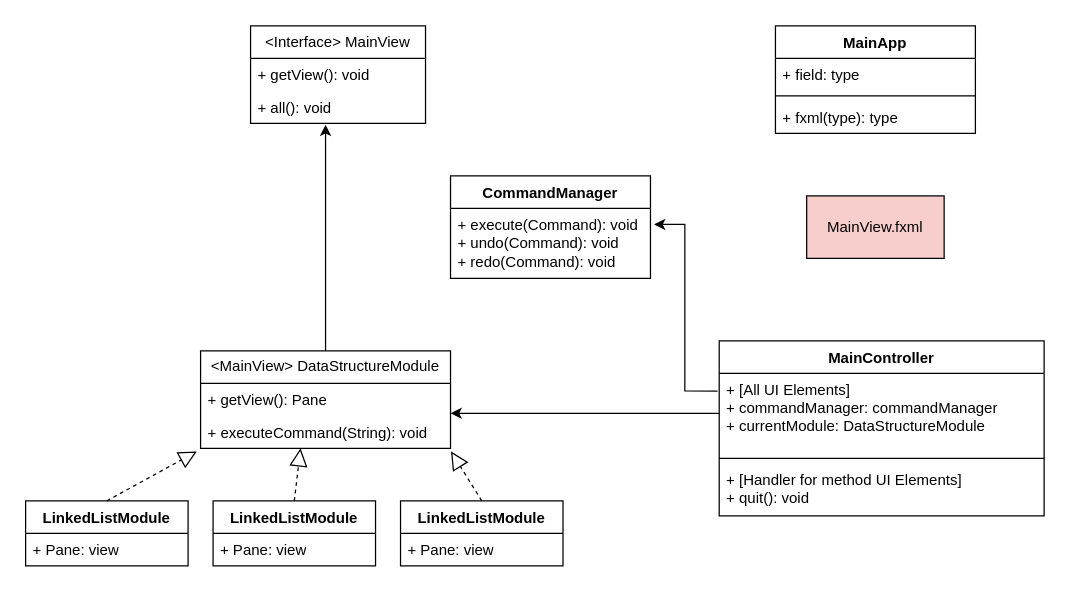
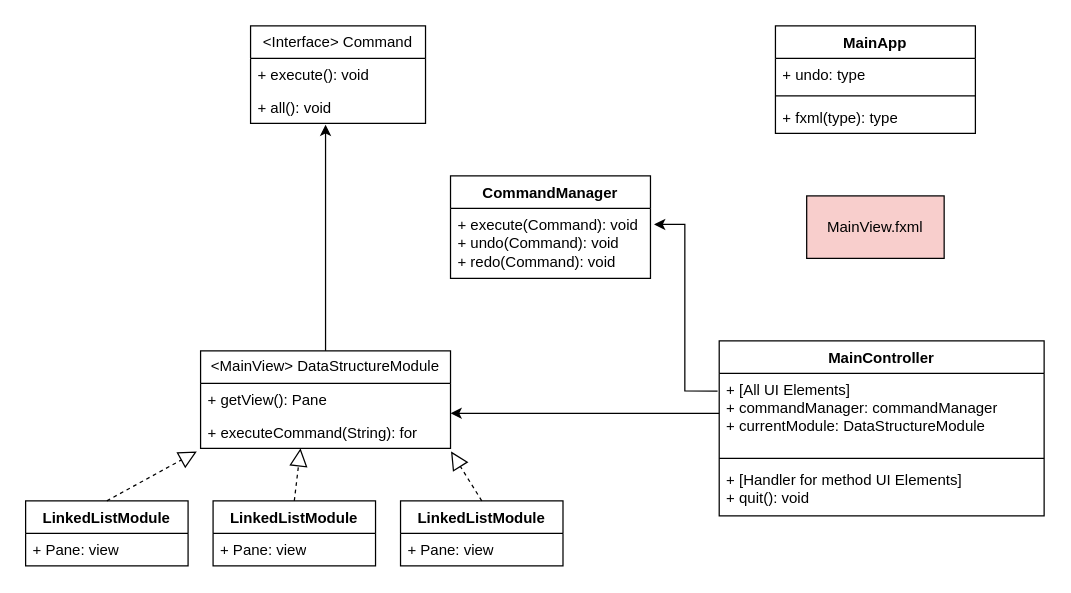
node "<Interface> MainView": label "<Interface> MainView" -> "<Interface> Command"
node "+ getView(): void": label "+ getView(): void" -> "+ execute(): void"
node "+ field: type": label "+ field: type" -> "+ undo: type"
node "+ executeCommand(String): void": label "+ executeCommand(String): void" -> "+ executeCommand(String): for"
